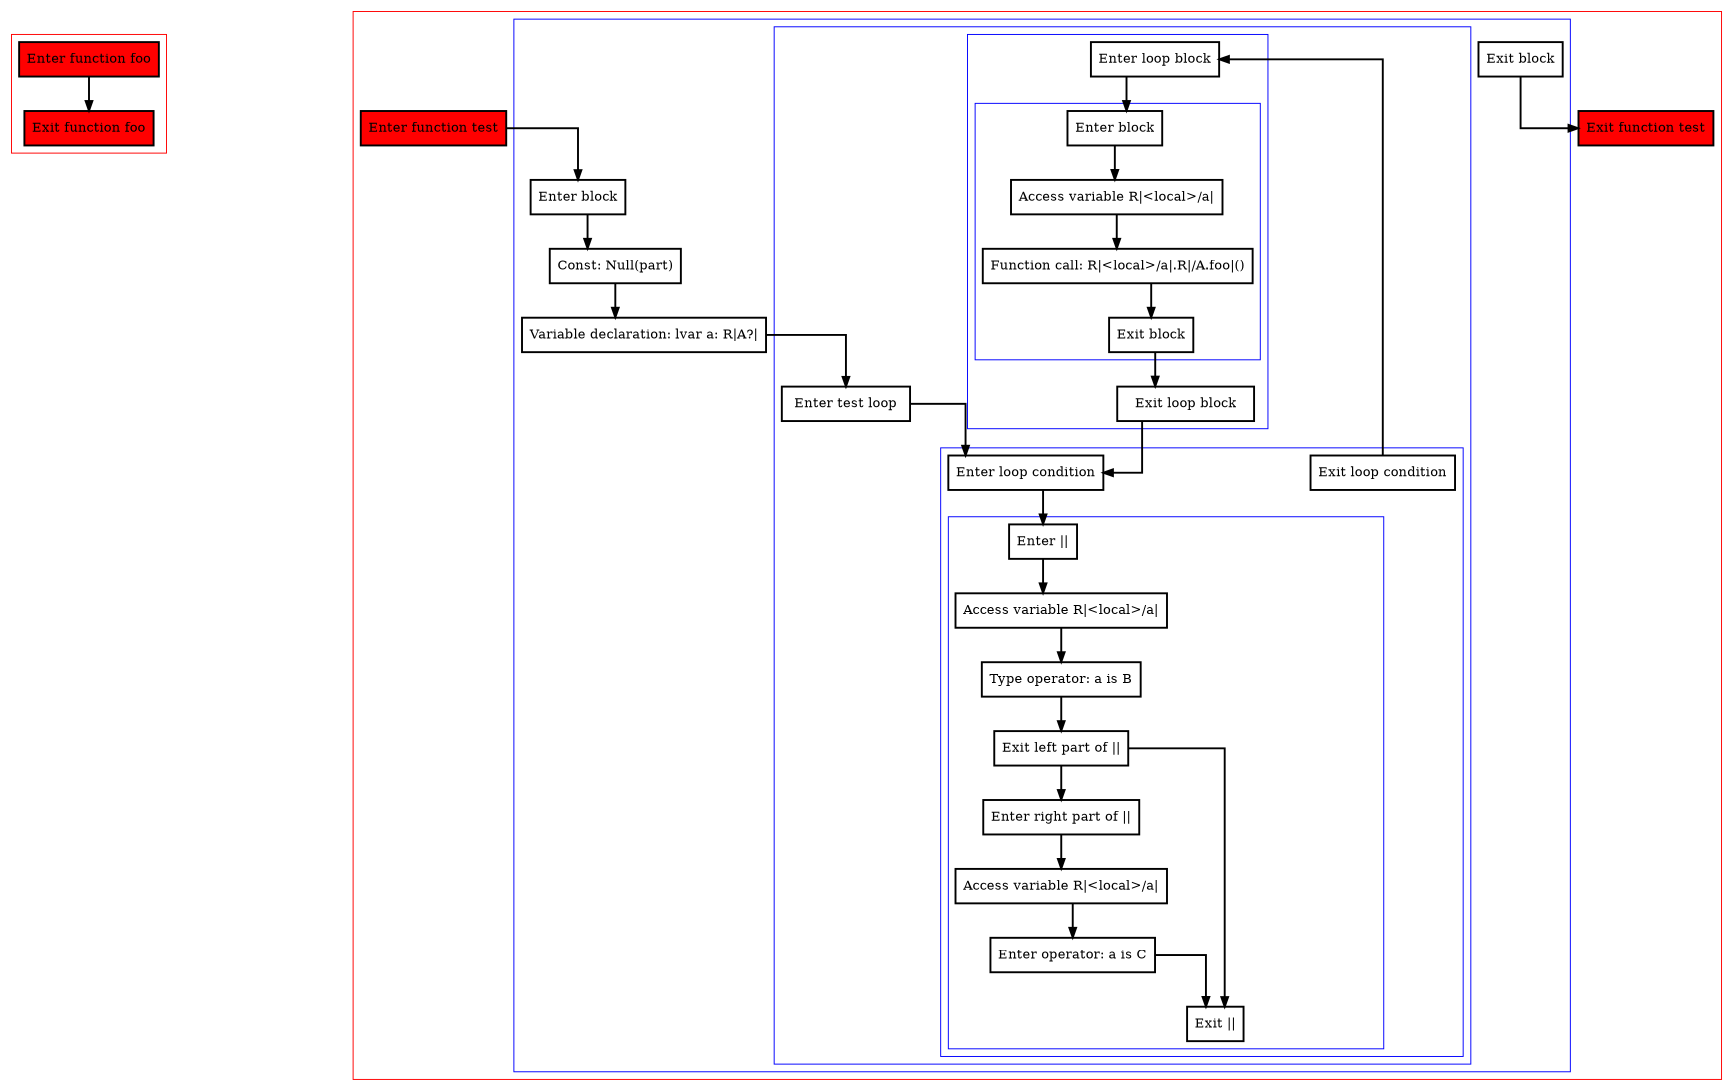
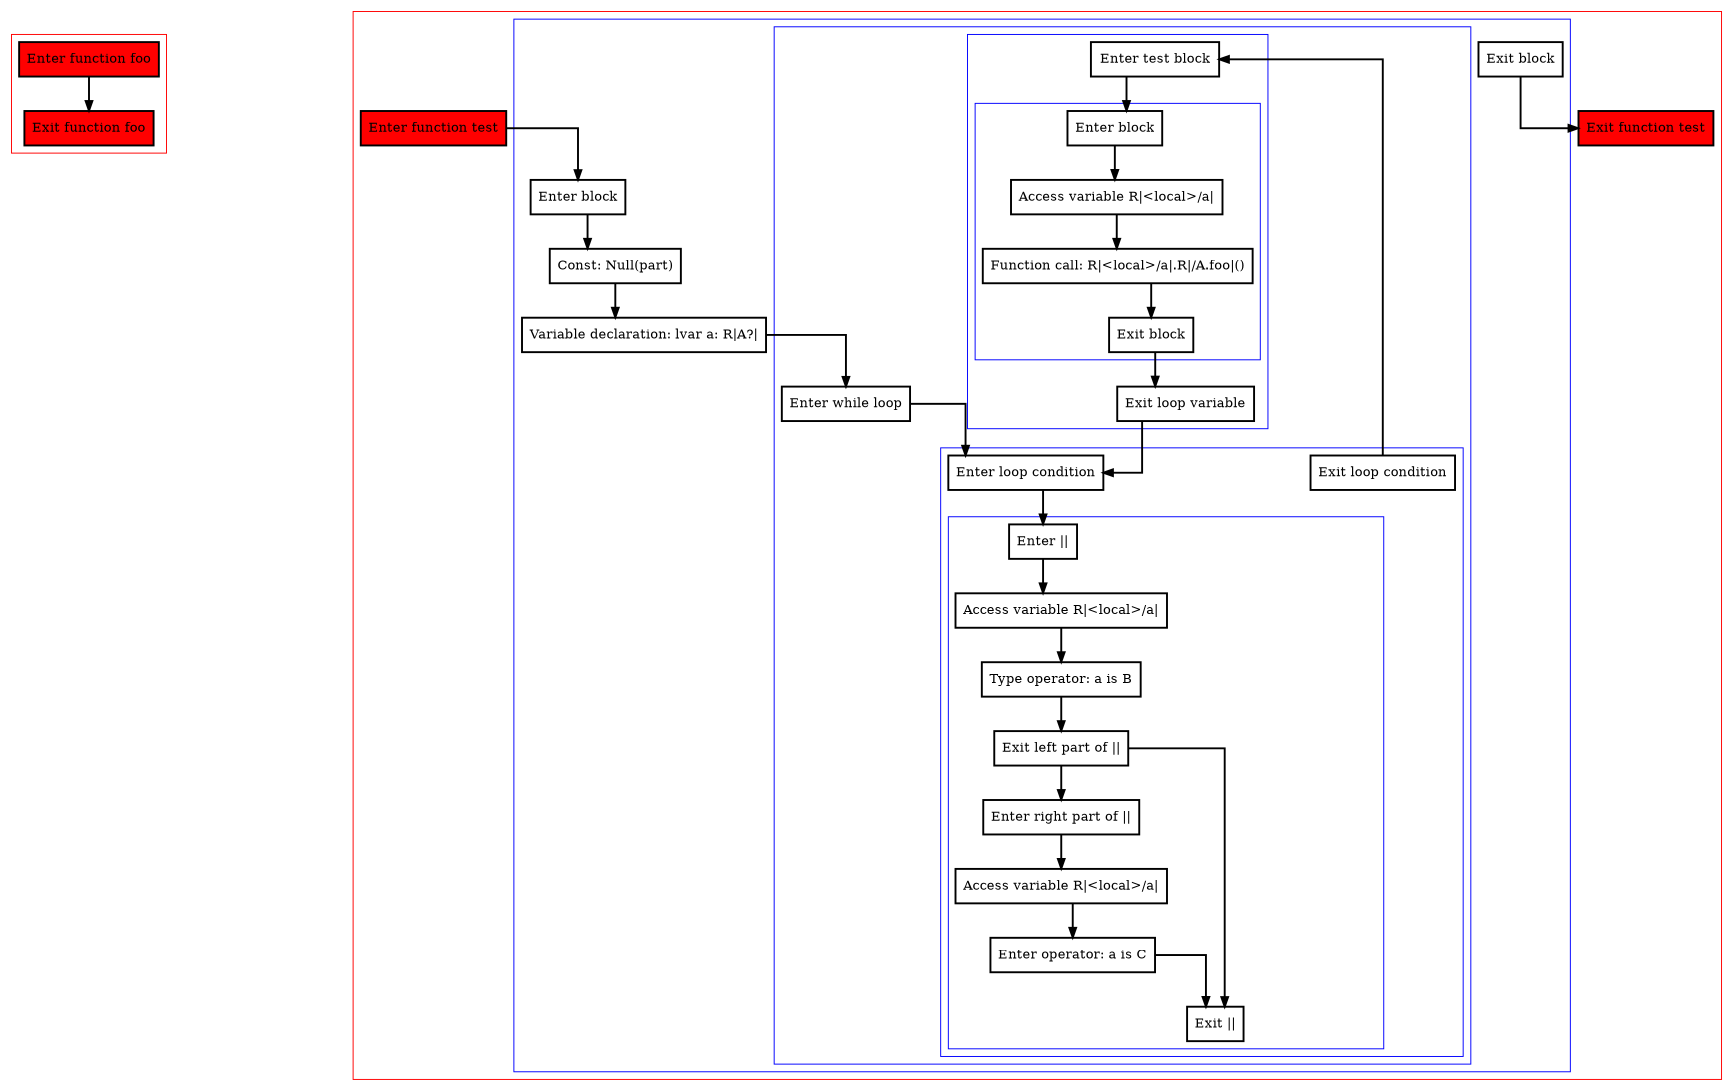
node "Enter loop block": label "Enter loop block" -> "Enter test block"
node "Enter test loop": label "Enter test loop" -> "Enter while loop"
node "Exit loop block": label "Exit loop block" -> "Exit loop variable"
